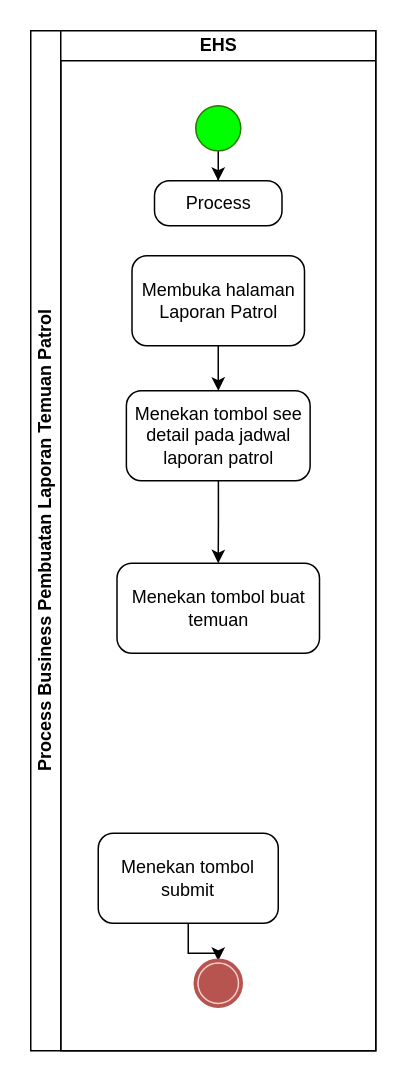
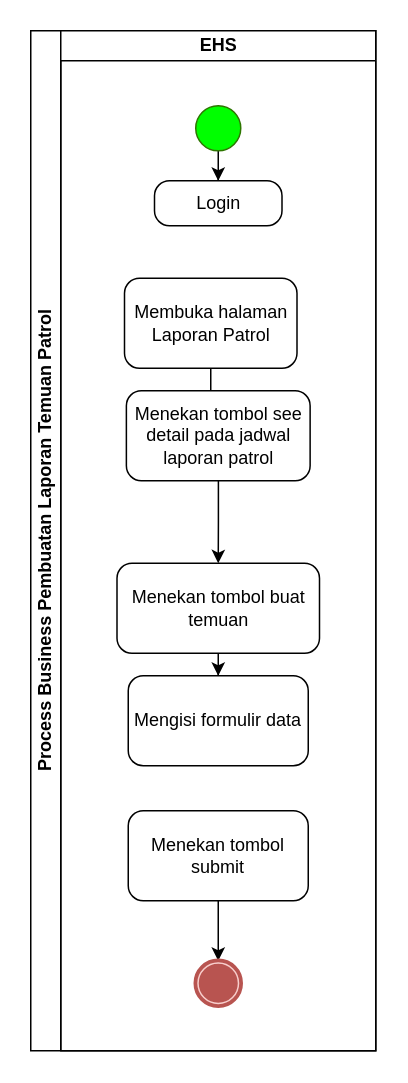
node "Process": label "Process" -> "Login"
node "Membuka halaman Laporan Patrol": moved (218, 301) -> (211, 323)
edge "Menekan tombol buat temuan" -> "Mengisi formulir data": added
node "Mengisi formulir data": added
node "Menekan tombol submit": moved (188, 878) -> (218, 856)
